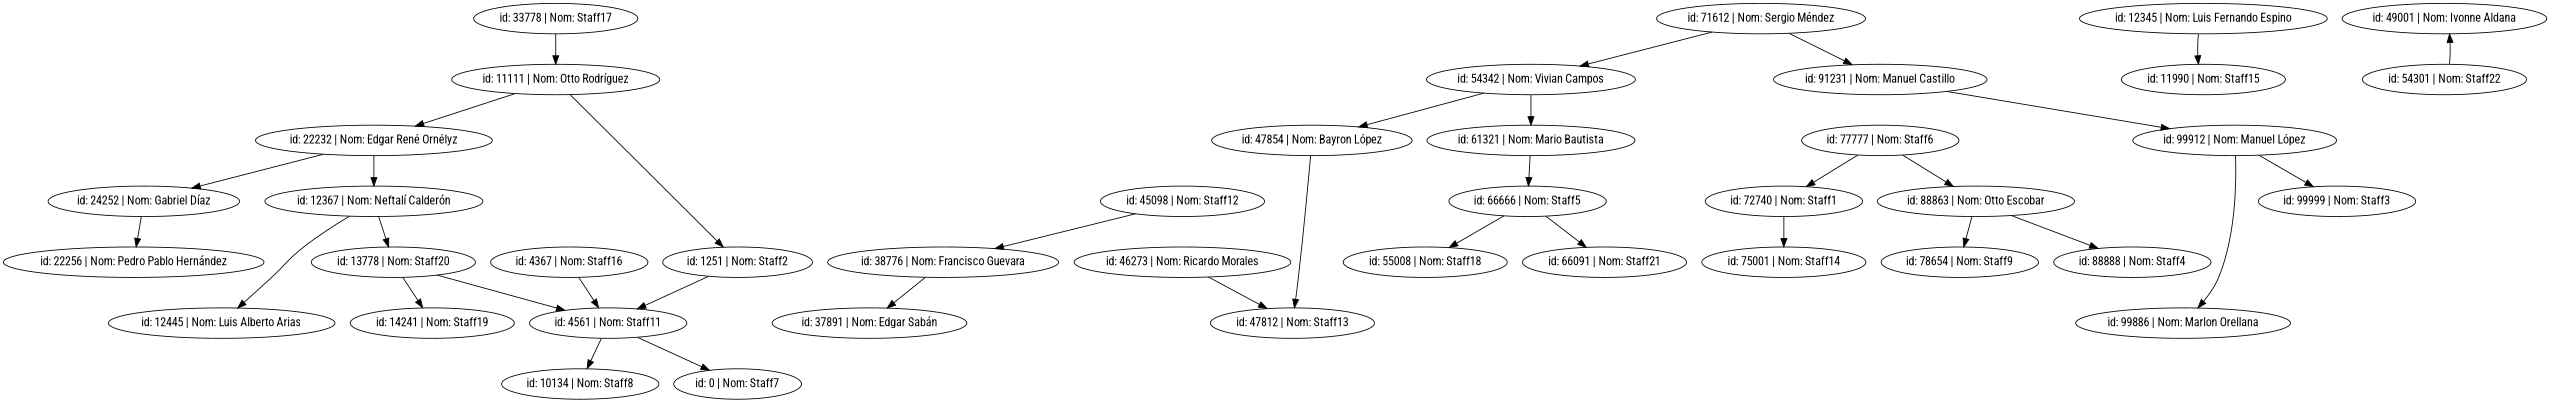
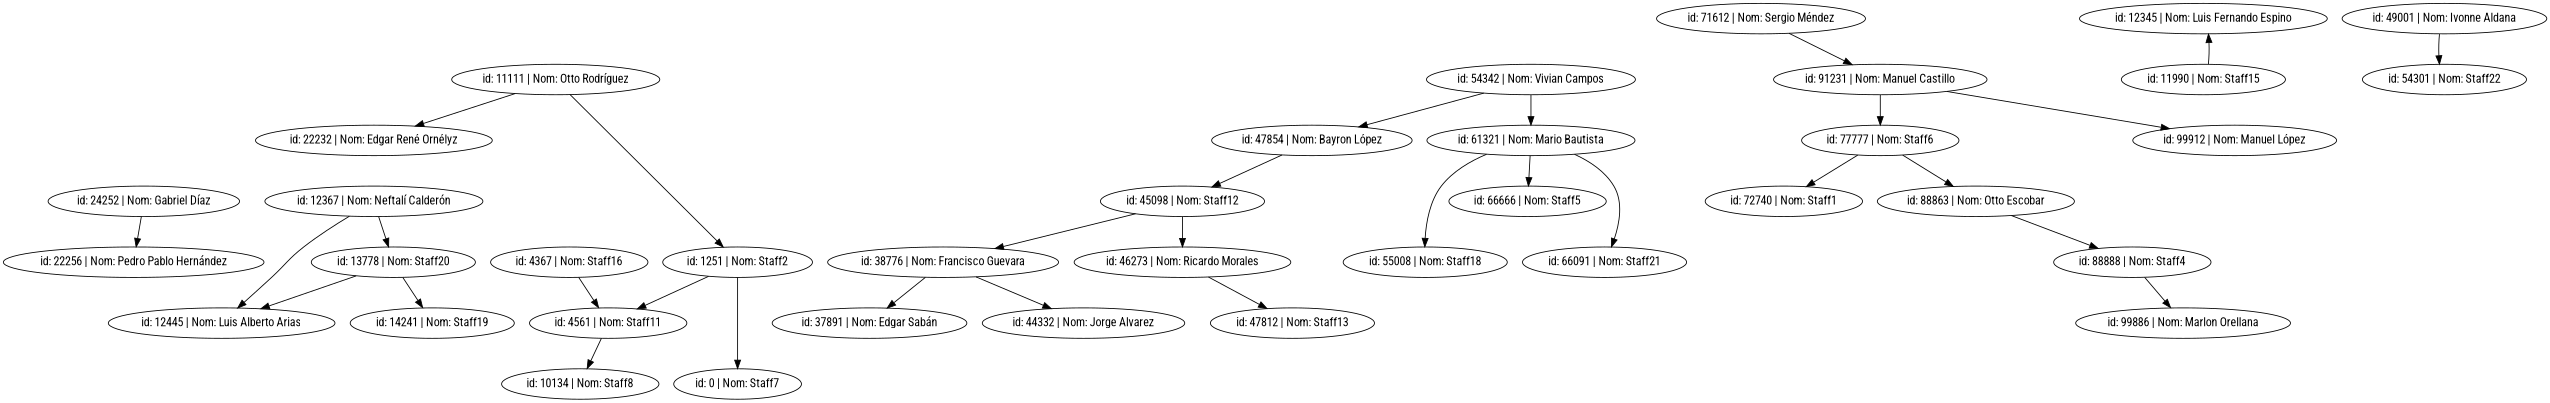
node "id: 33778 | Nom: Staff17": removed
edge "id: 12345 | Nom: Luis Fernando Espino" -> "id: 11990 | Nom: Staff15": reversed
edge "id: 71612 | Nom: Sergio Méndez" -> "id: 54342 | Nom: Vivian Campos": removed
edge "id: 54301 | Nom: Staff22" -> "id: 49001 | Nom: Ivonne Aldana": reversed
edge "id: 91231 | Nom: Manuel Castillo" -> "id: 77777 | Nom: Staff6": added
edge "id: 22232 | Nom: Edgar René Ornélyz" -> "id: 12367 | Nom: Neftalí Calderón": removed
edge "id: 22232 | Nom: Edgar René Ornélyz" -> "id: 24252 | Nom: Gabriel Díaz": removed
node "id: 99999 | Nom: Staff3": removed
edge "id: 45098 | Nom: Staff12" -> "id: 46273 | Nom: Ricardo Morales": added
edge "id: 47854 | Nom: Bayron López" -> "id: 47812 | Nom: Staff13": now "id: 47854 | Nom: Bayron López" -> "id: 45098 | Nom: Staff12"
edge "id: 66666 | Nom: Staff5" -> "id: 55008 | Nom: Staff18": now "id: 61321 | Nom: Mario Bautista" -> "id: 55008 | Nom: Staff18"
edge "id: 66666 | Nom: Staff5" -> "id: 66091 | Nom: Staff21": now "id: 61321 | Nom: Mario Bautista" -> "id: 66091 | Nom: Staff21"
edge "id: 99912 | Nom: Manuel López" -> "id: 99886 | Nom: Marlon Orellana": now "id: 88888 | Nom: Staff4" -> "id: 99886 | Nom: Marlon Orellana"
node "id: 75001 | Nom: Staff14": removed
node "id: 78654 | Nom: Staff9": removed
edge "id: 13778 | Nom: Staff20" -> "id: 4561 | Nom: Staff11": now "id: 13778 | Nom: Staff20" -> "id: 12445 | Nom: Luis Alberto Arias"
node "id: 44332 | Nom: Jorge Alvarez": added
edge "id: 4561 | Nom: Staff11" -> "id: 0 | Nom: Staff7": now "id: 1251 | Nom: Staff2" -> "id: 0 | Nom: Staff7"
